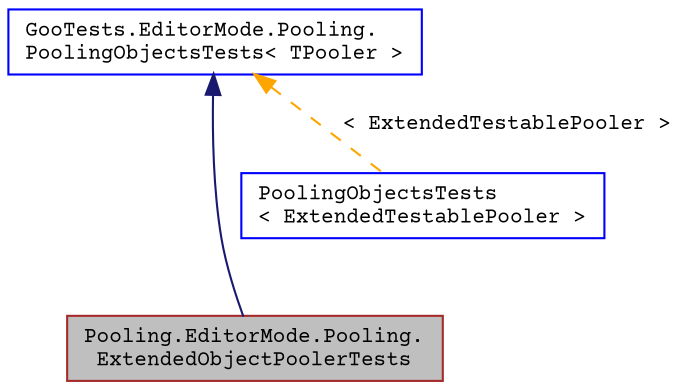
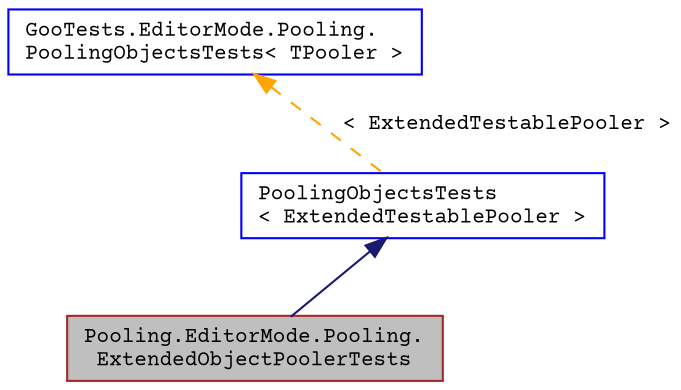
edge "Pooling.EditorMode.Pooling. ExtendedObjectPoolerTests" -> "GooTests.EditorMode.Pooling. PoolingObjectsTests< TPooler >": now "Pooling.EditorMode.Pooling. ExtendedObjectPoolerTests" -> "PoolingObjectsTests < ExtendedTestablePooler >"
